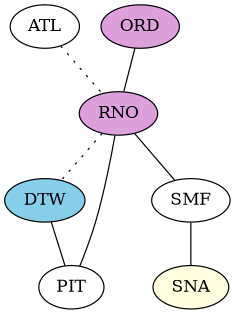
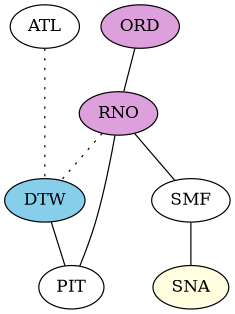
edge "ATL" -- "RNO": now "ATL" -- "DTW"
